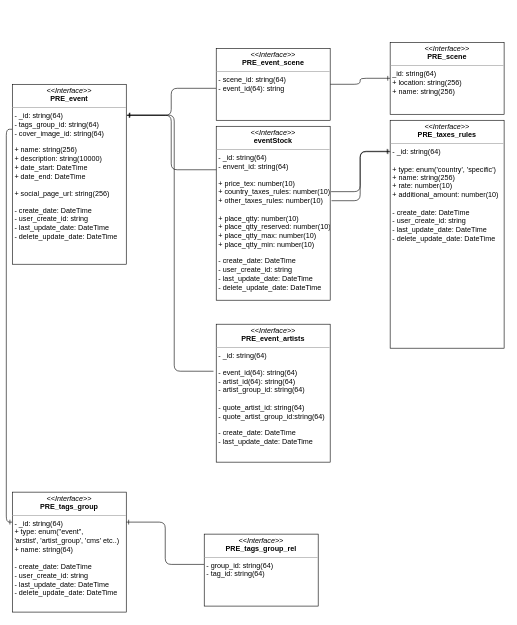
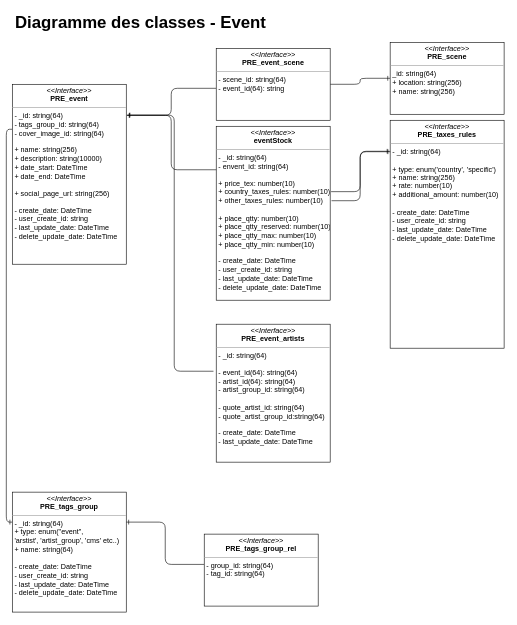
node "Diagramme des classes - Event": added
